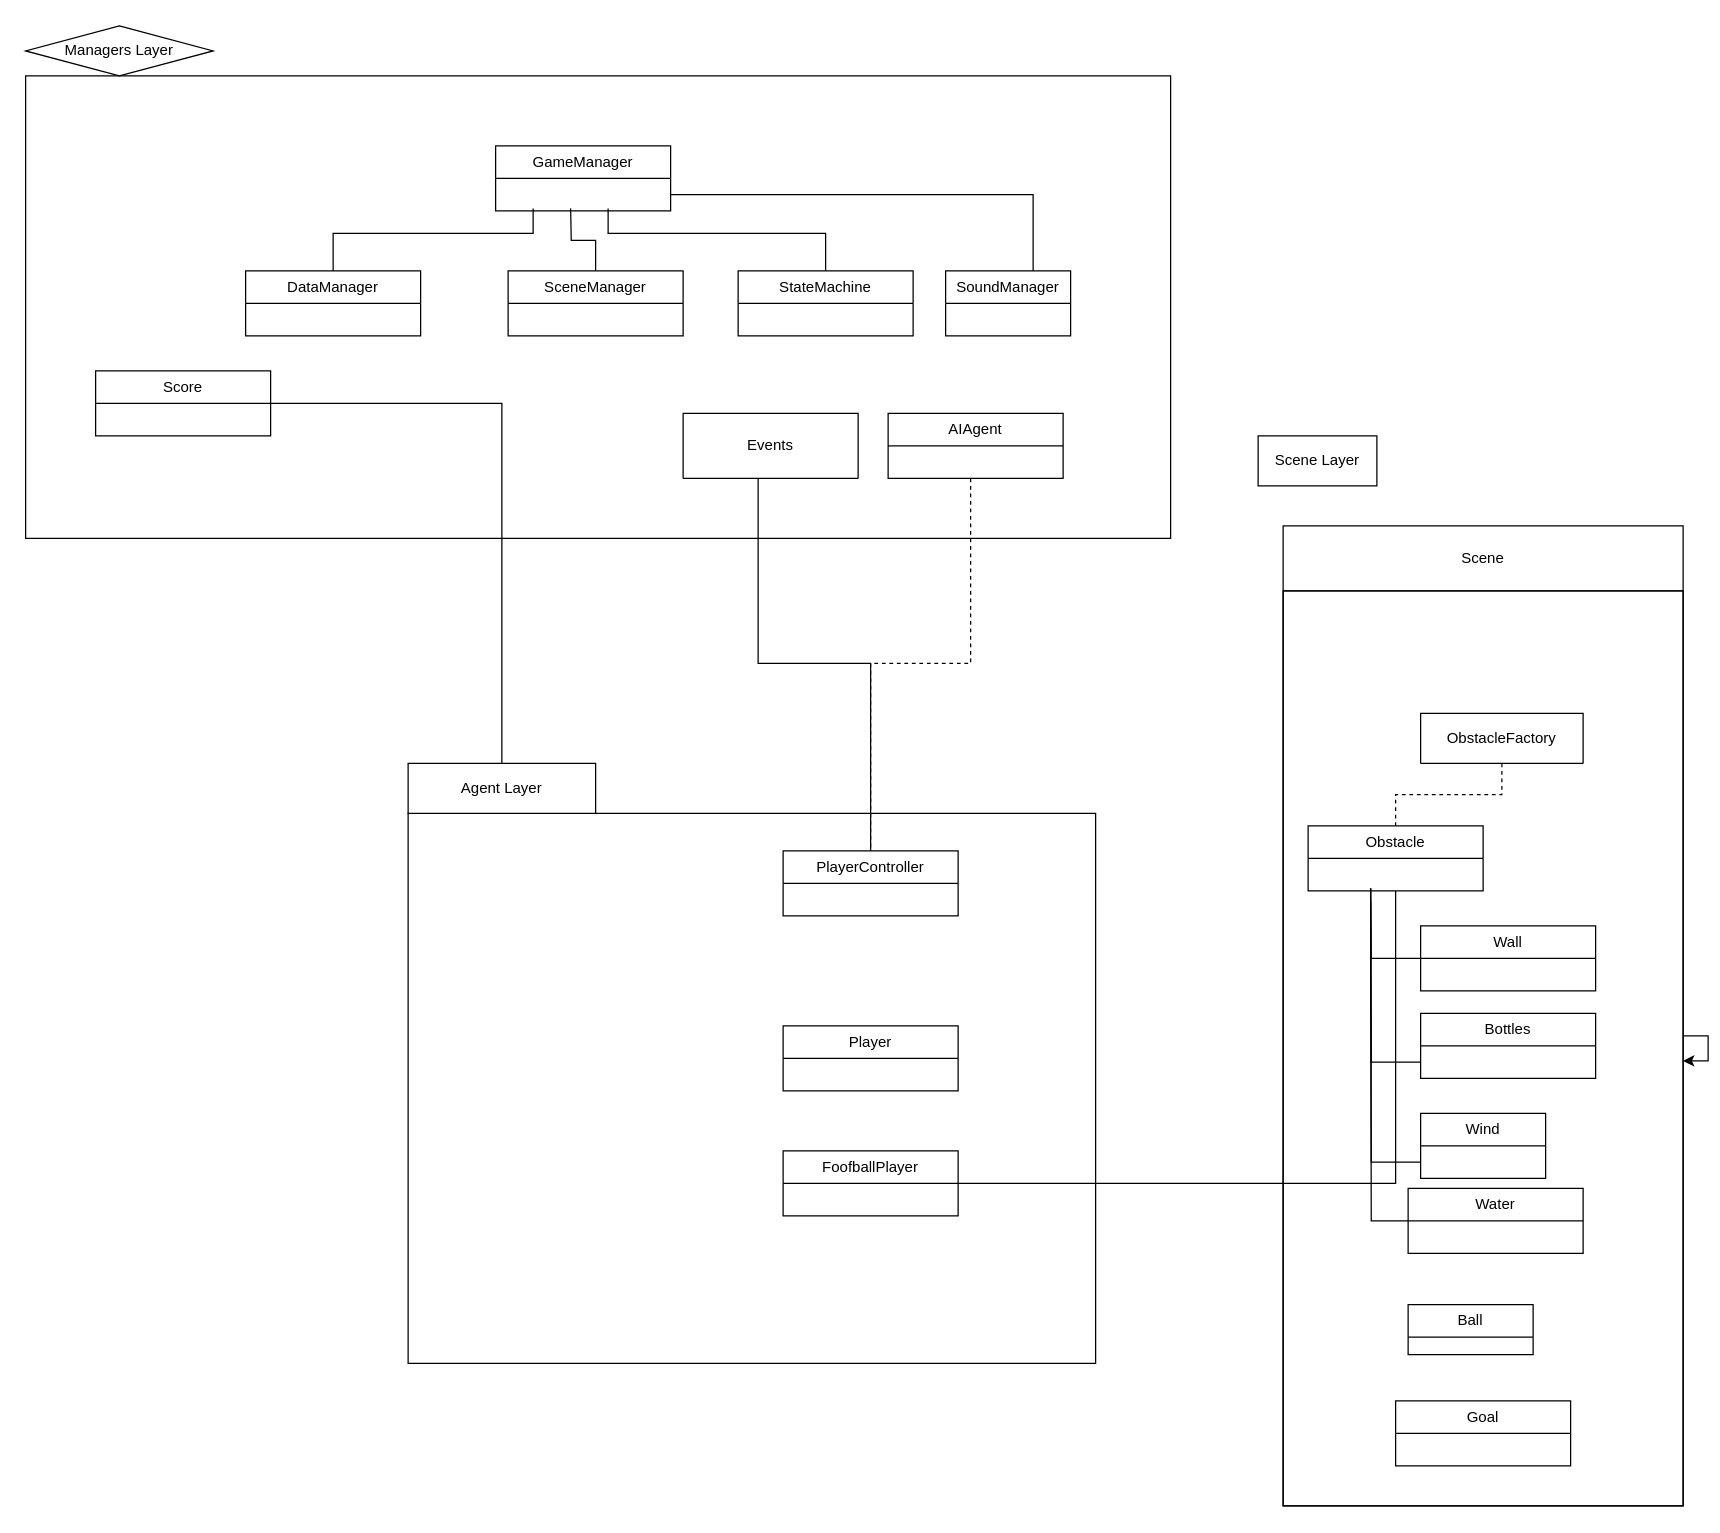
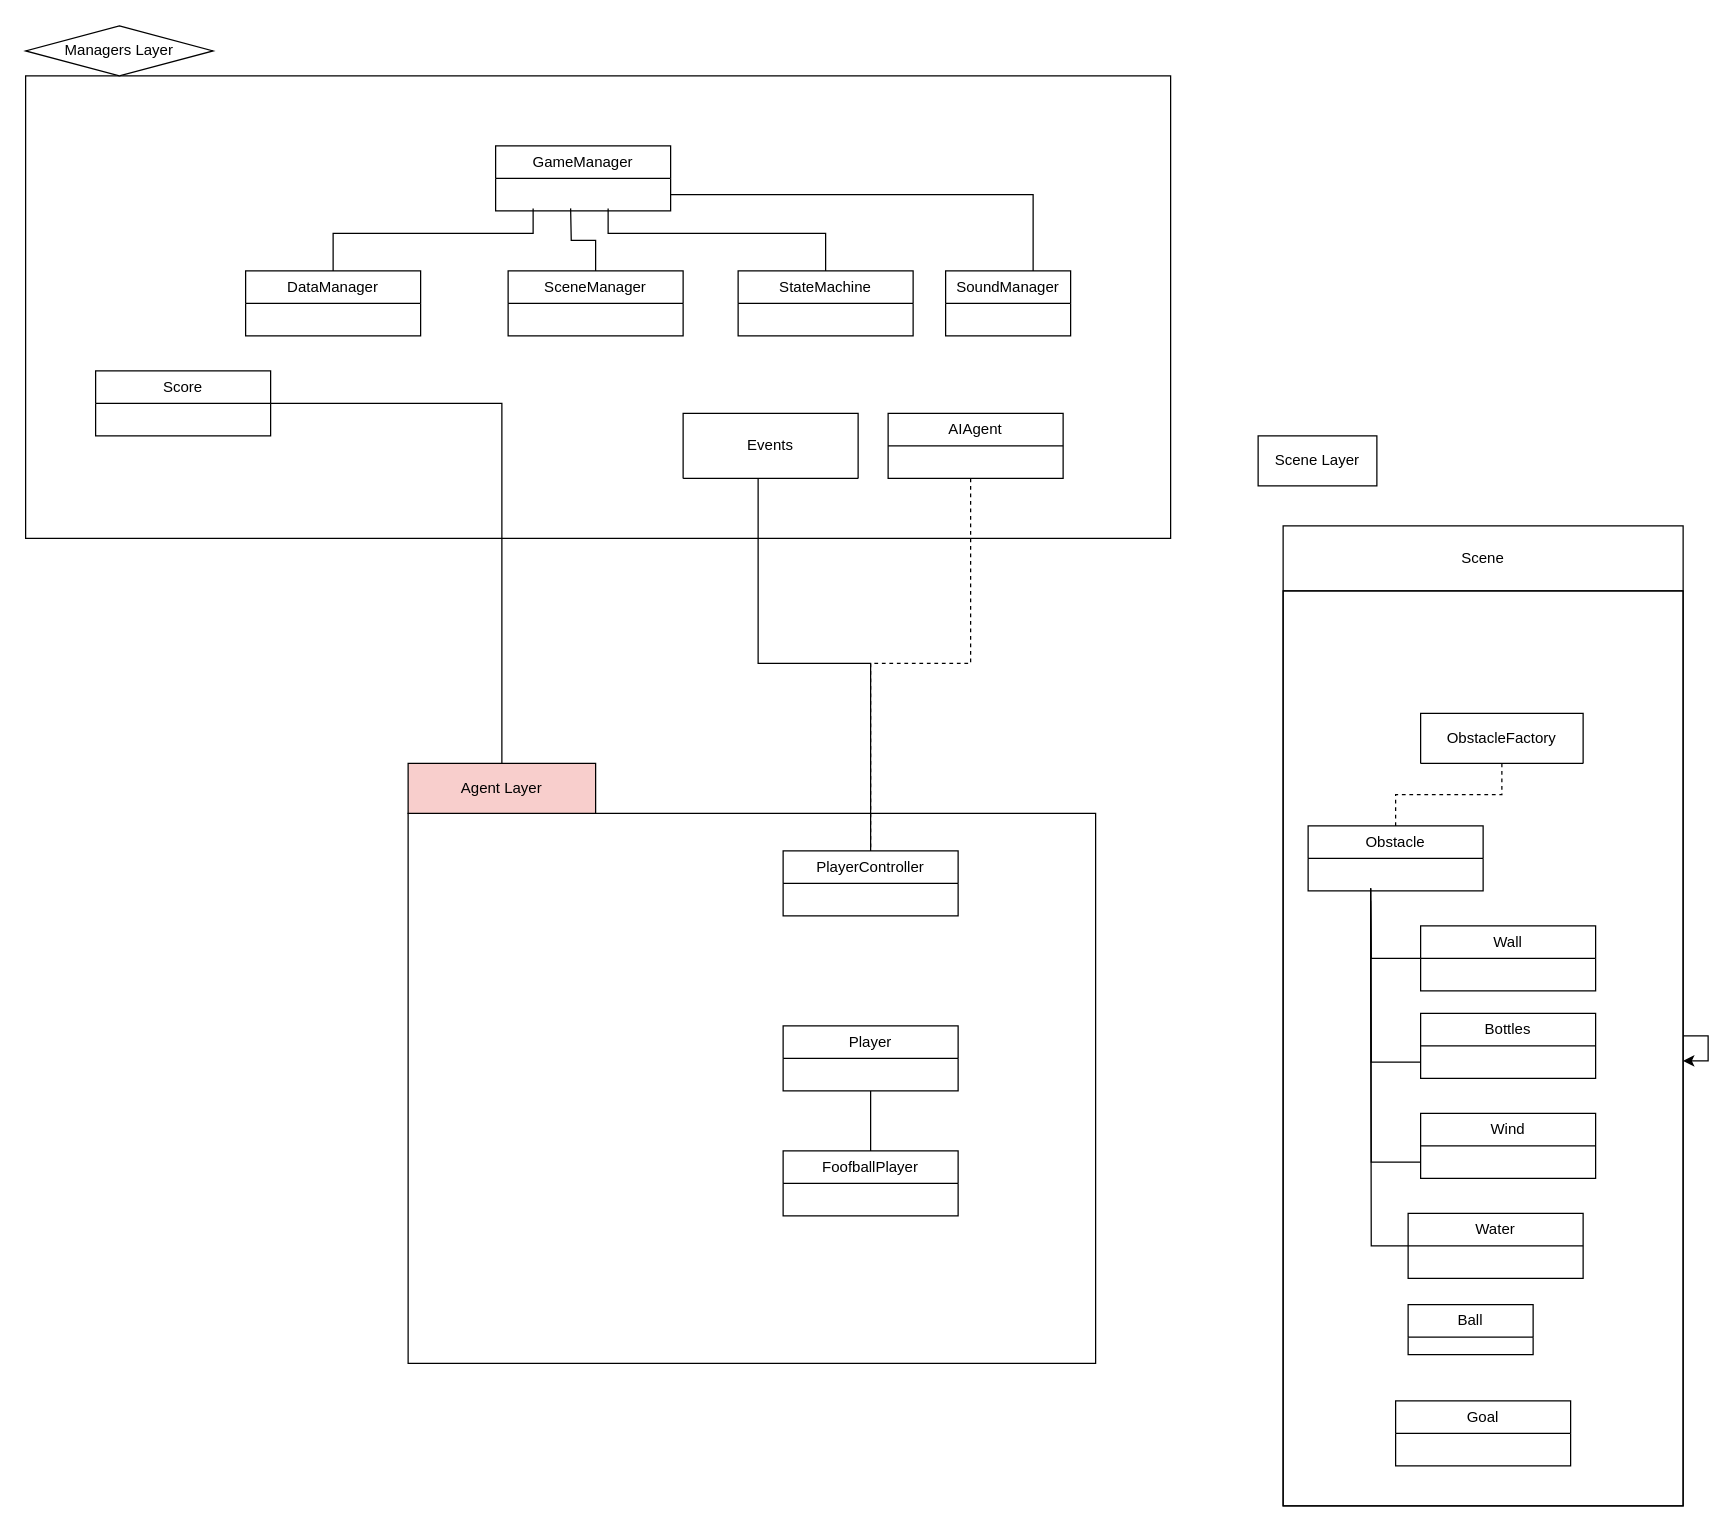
node "Agent Layer": fillcolor #ffffff -> #f8cecc
node "Wind": size 125x65 -> 175x65
edge "Obstacle" -- "FoofballPlayer": now "Player" -- "FoofballPlayer"
node "Water": moved (1496, 1221) -> (1496, 1246)
